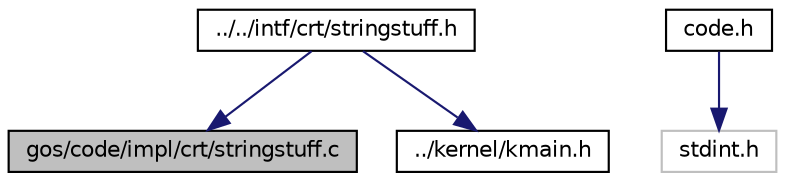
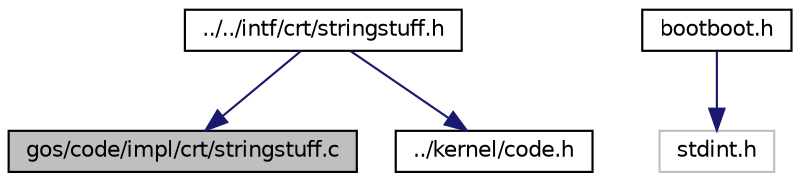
node "code.h": label "code.h" -> "bootboot.h"
node "../kernel/kmain.h": label "../kernel/kmain.h" -> "../kernel/code.h"
